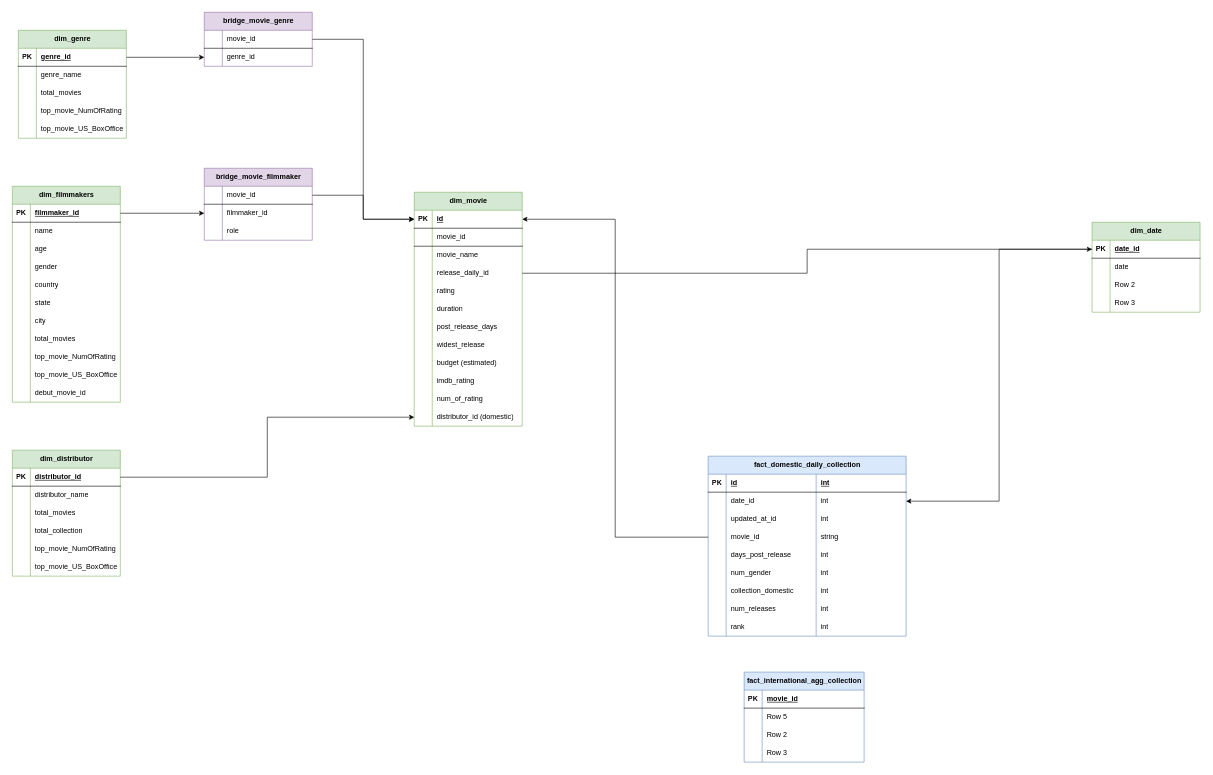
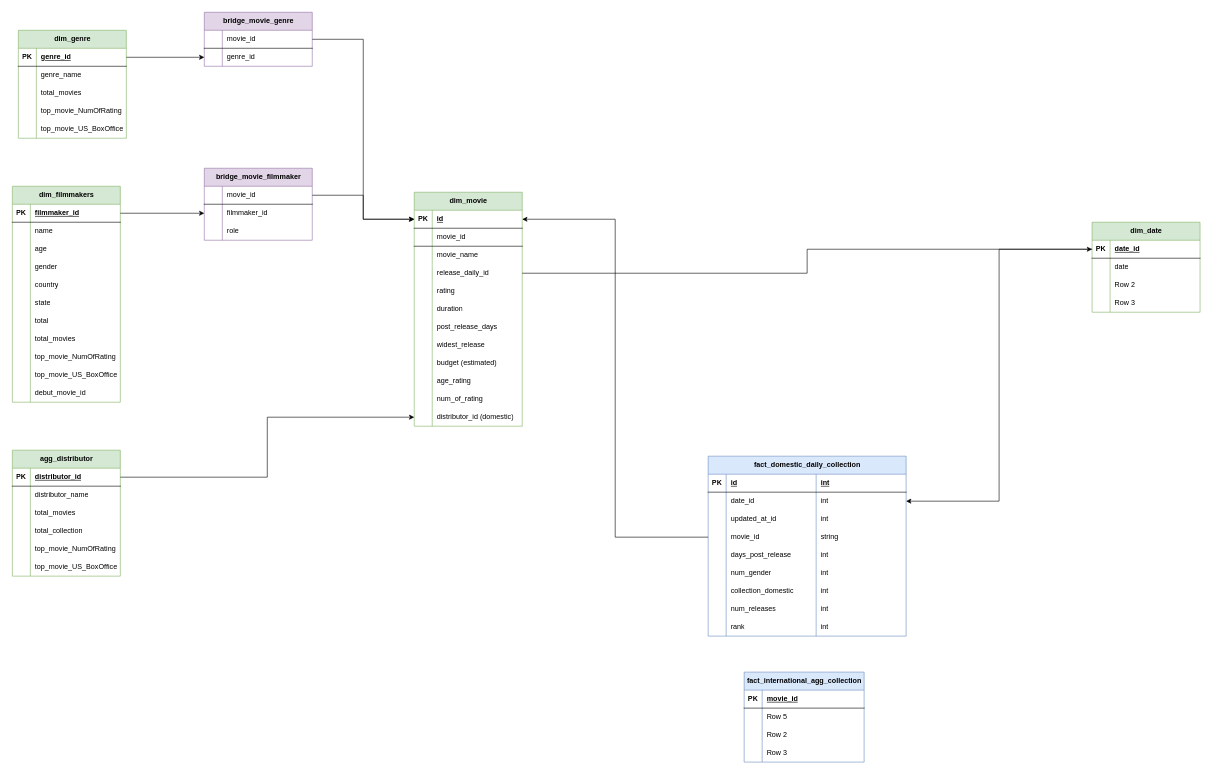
node "city": label "city" -> "total"
node "imdb_rating": label "imdb_rating" -> "age_rating"
node "dim_distributor": label "dim_distributor" -> "agg_distributor"
